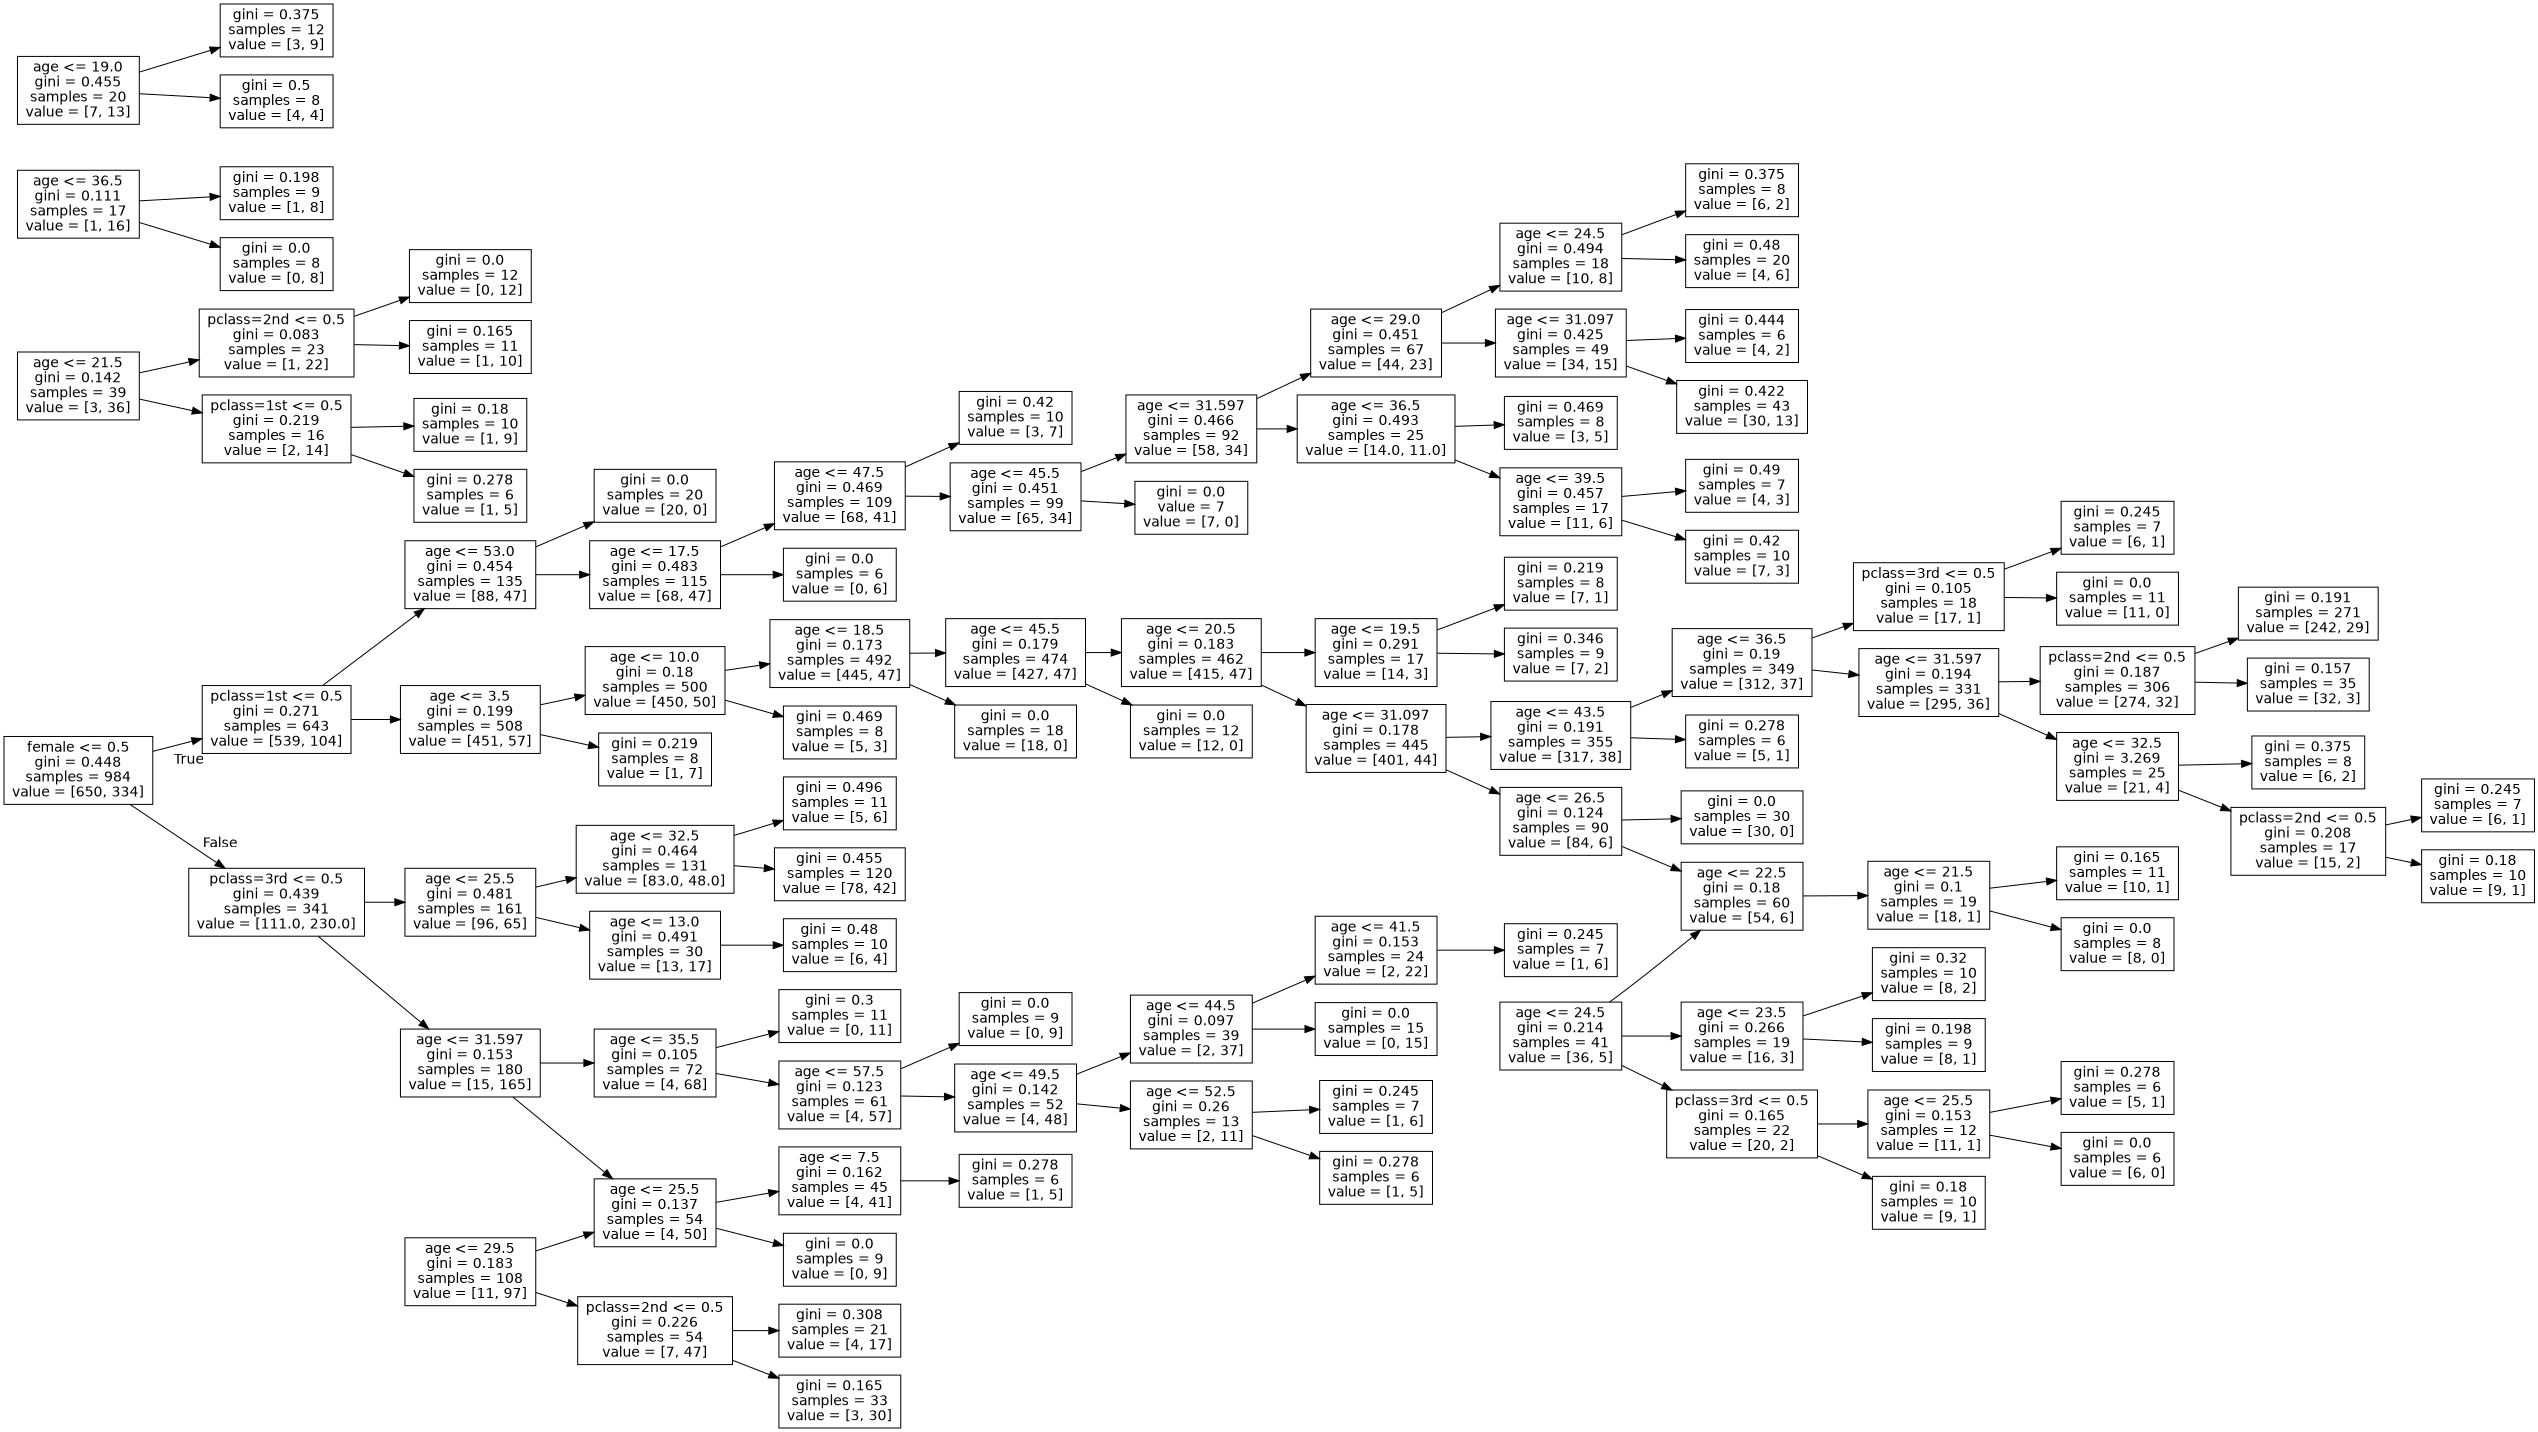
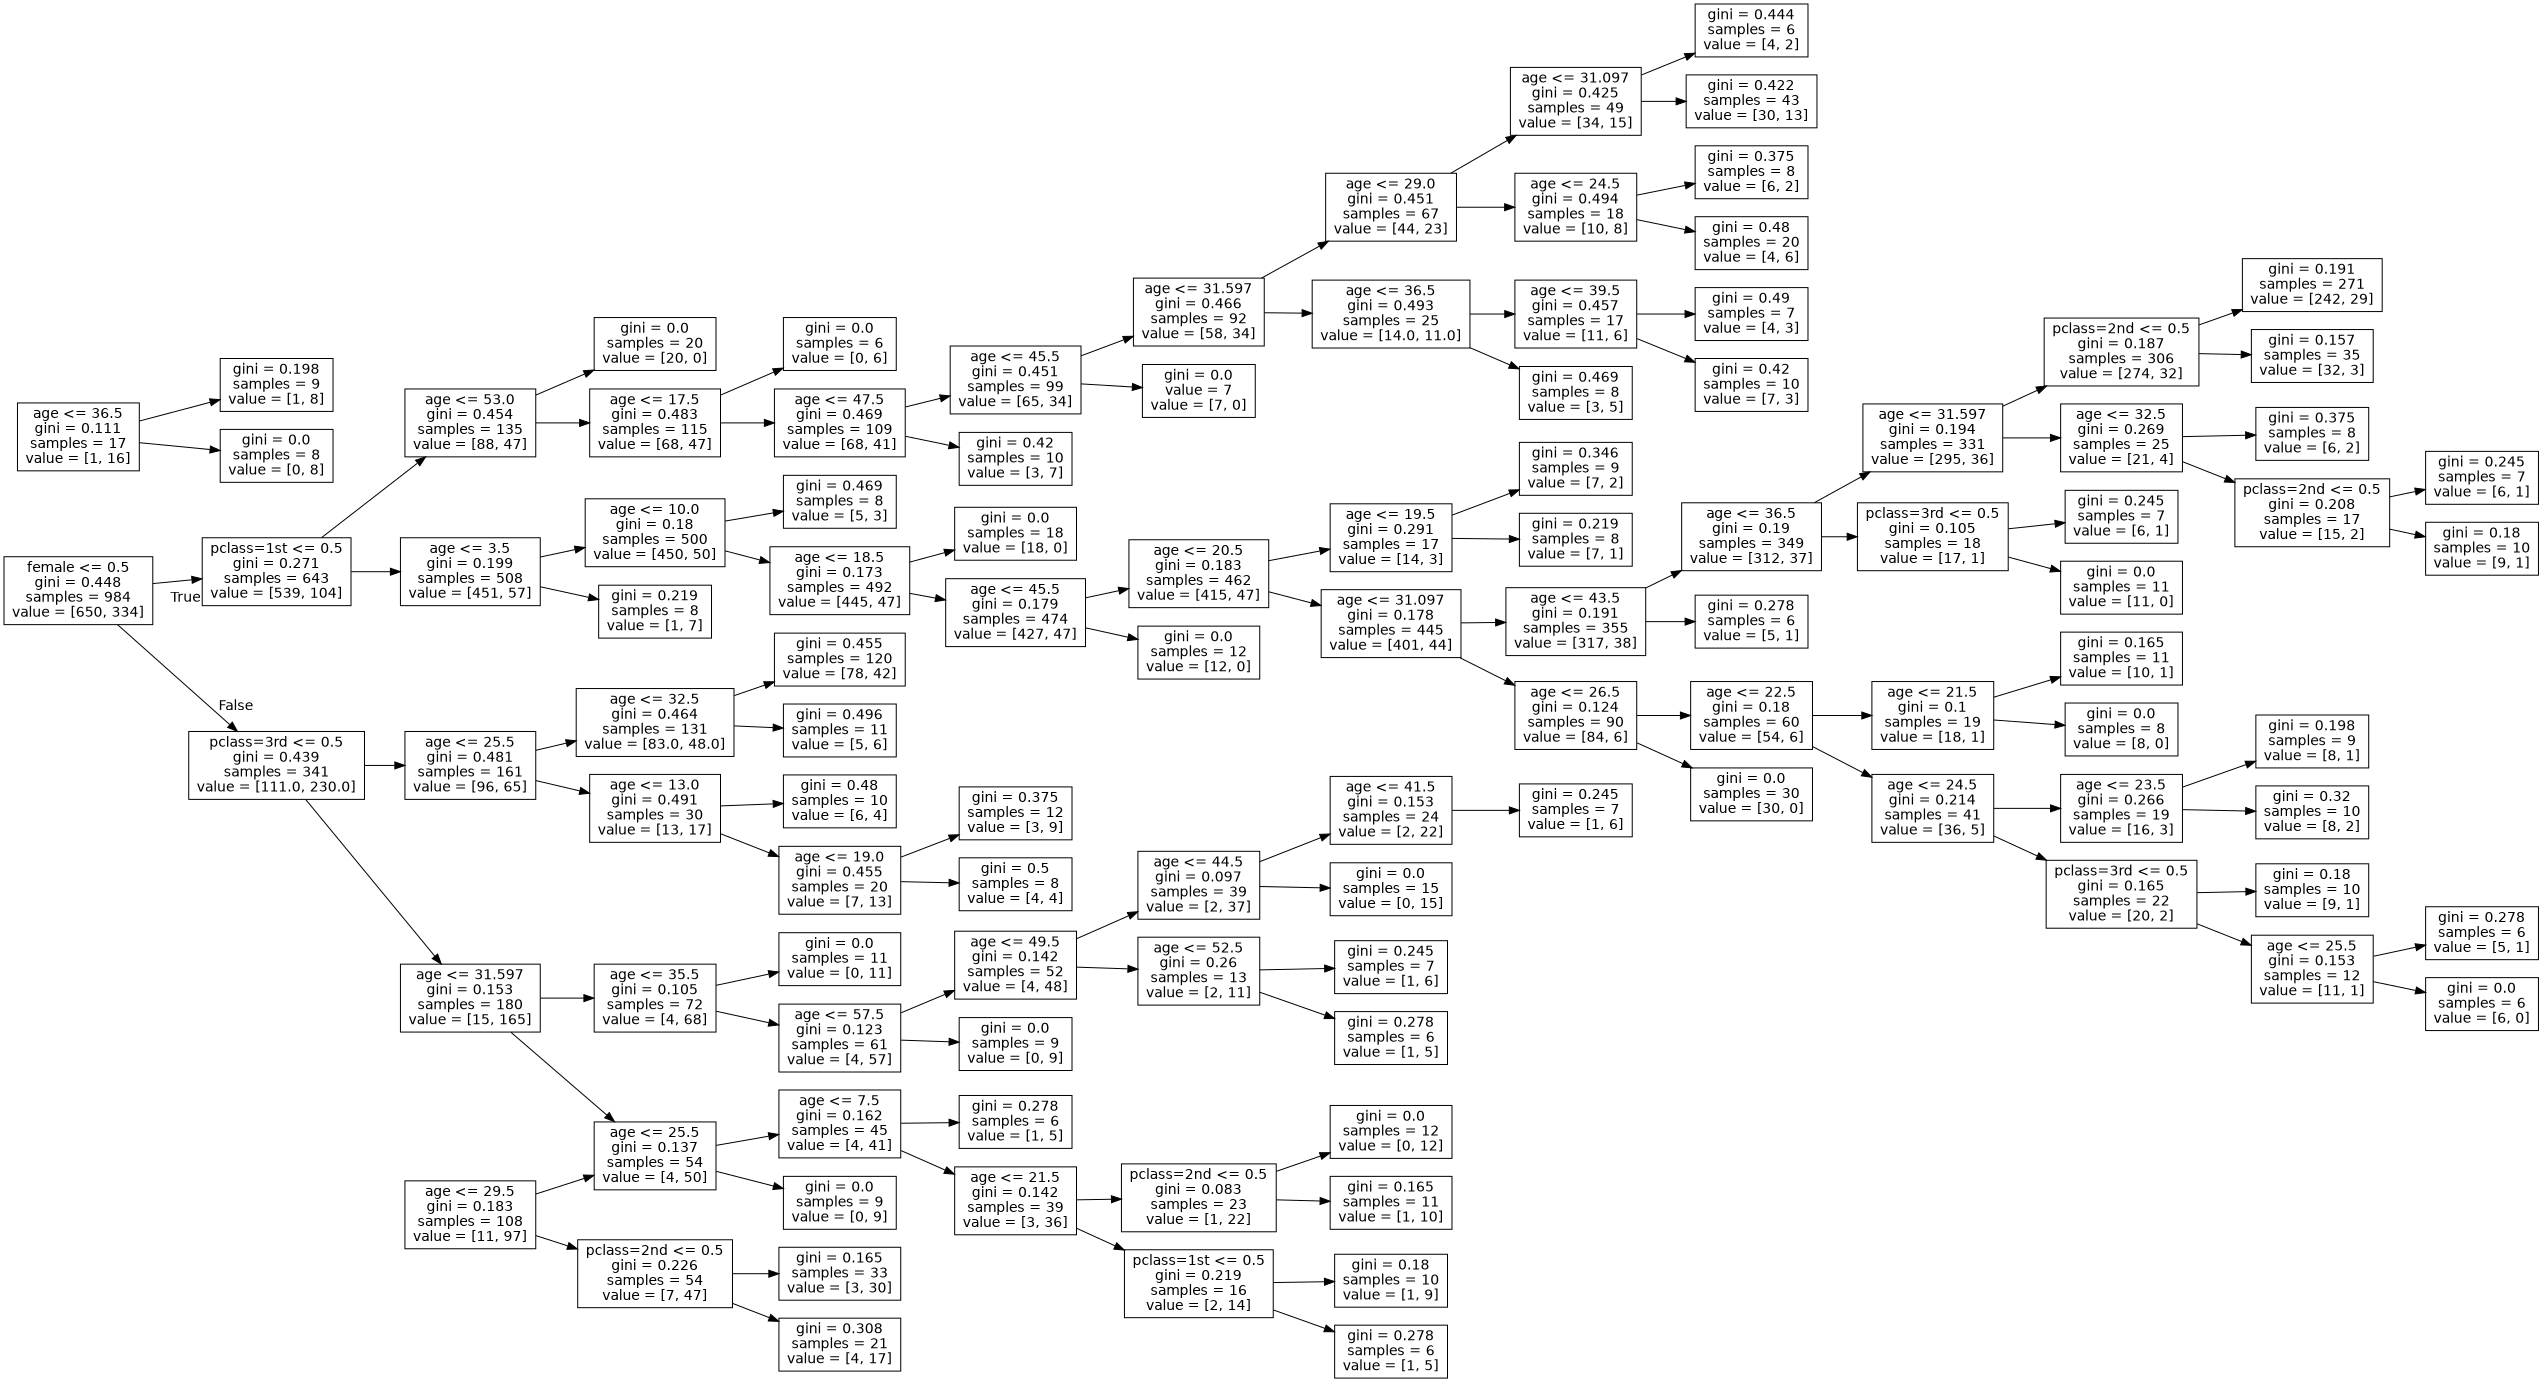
node "age <= 32.5 gini = 3.269 samples = 25 value = [21, 4]": label "age <= 32.5 gini = 3.269 samples = 25 value = [21, 4]" -> "age <= 32.5 gini = 0.269 samples = 25 value = [21, 4]"
edge "age <= 13.0 gini = 0.491 samples = 30 value = [13, 17]" -> "age <= 19.0 gini = 0.455 samples = 20 value = [7, 13]": added
edge "age <= 24.5 gini = 0.214 samples = 41 value = [36, 5]" -> "age <= 22.5 gini = 0.18 samples = 60 value = [54, 6]": reversed
node "gini = 0.3 samples = 11 value = [0, 11]": label "gini = 0.3 samples = 11 value = [0, 11]" -> "gini = 0.0 samples = 11 value = [0, 11]"
edge "age <= 7.5 gini = 0.162 samples = 45 value = [4, 41]" -> "age <= 21.5 gini = 0.142 samples = 39 value = [3, 36]": added
